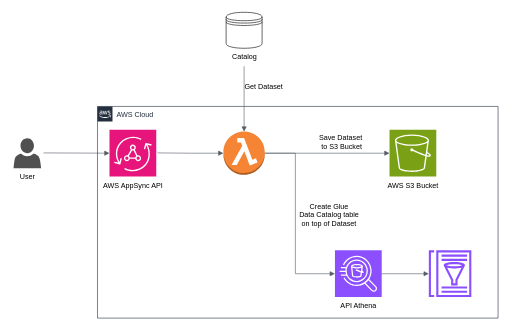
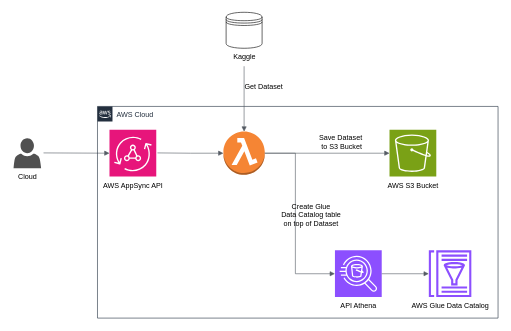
node "Catalog": label "Catalog" -> "Kaggle"
node "User": label "User" -> "Cloud"
node "Create Glue Data Catalog table on top of Dataset": moved (329, 215) -> (311, 215)
node "AWS Glue Data Catalog": added
